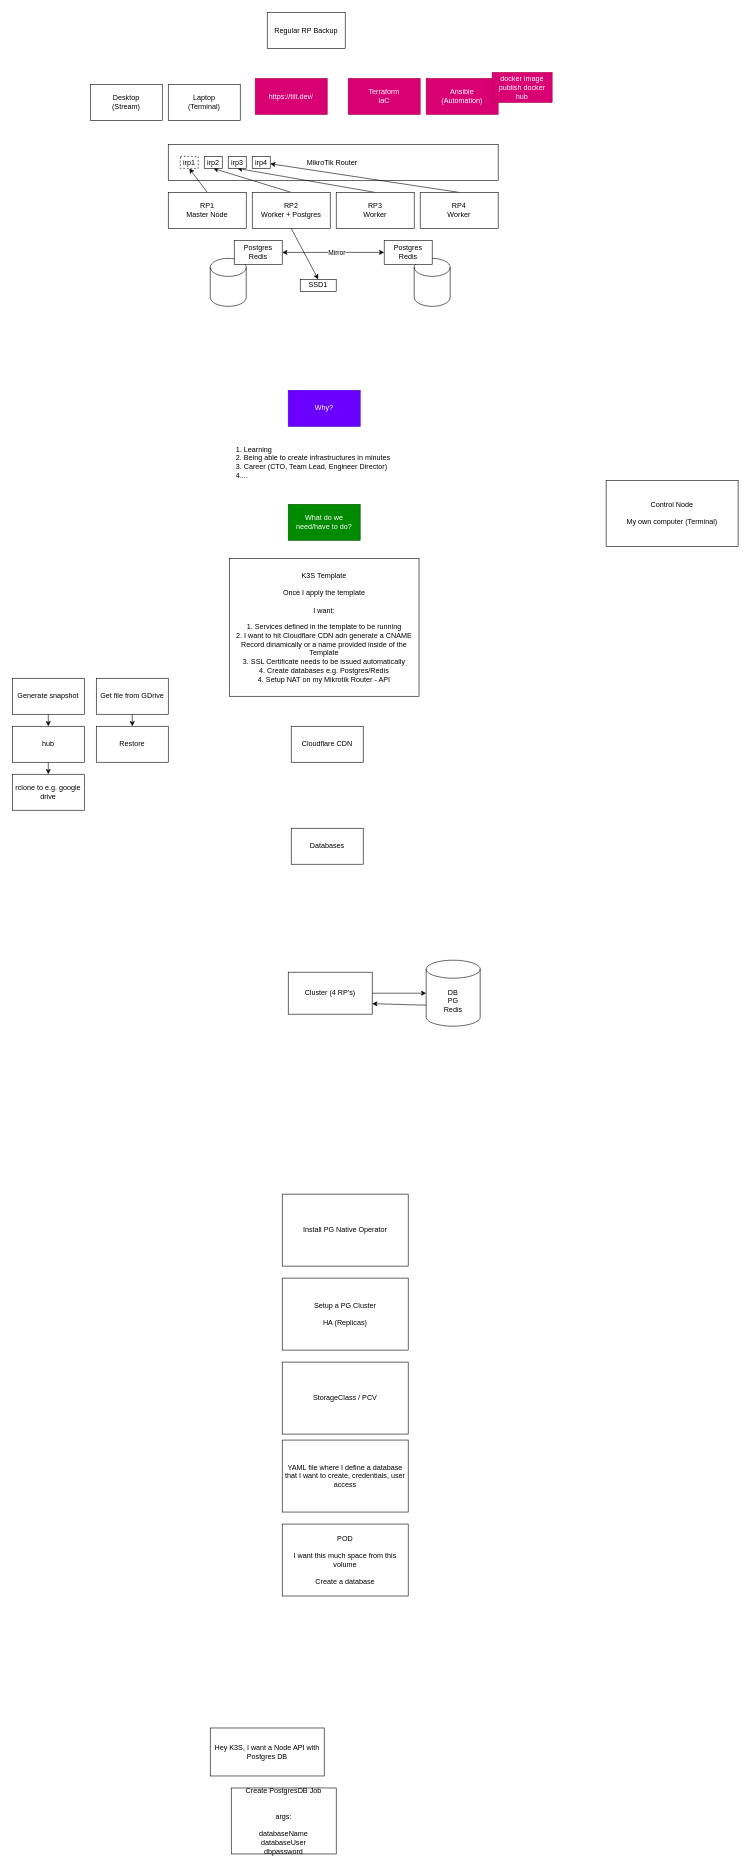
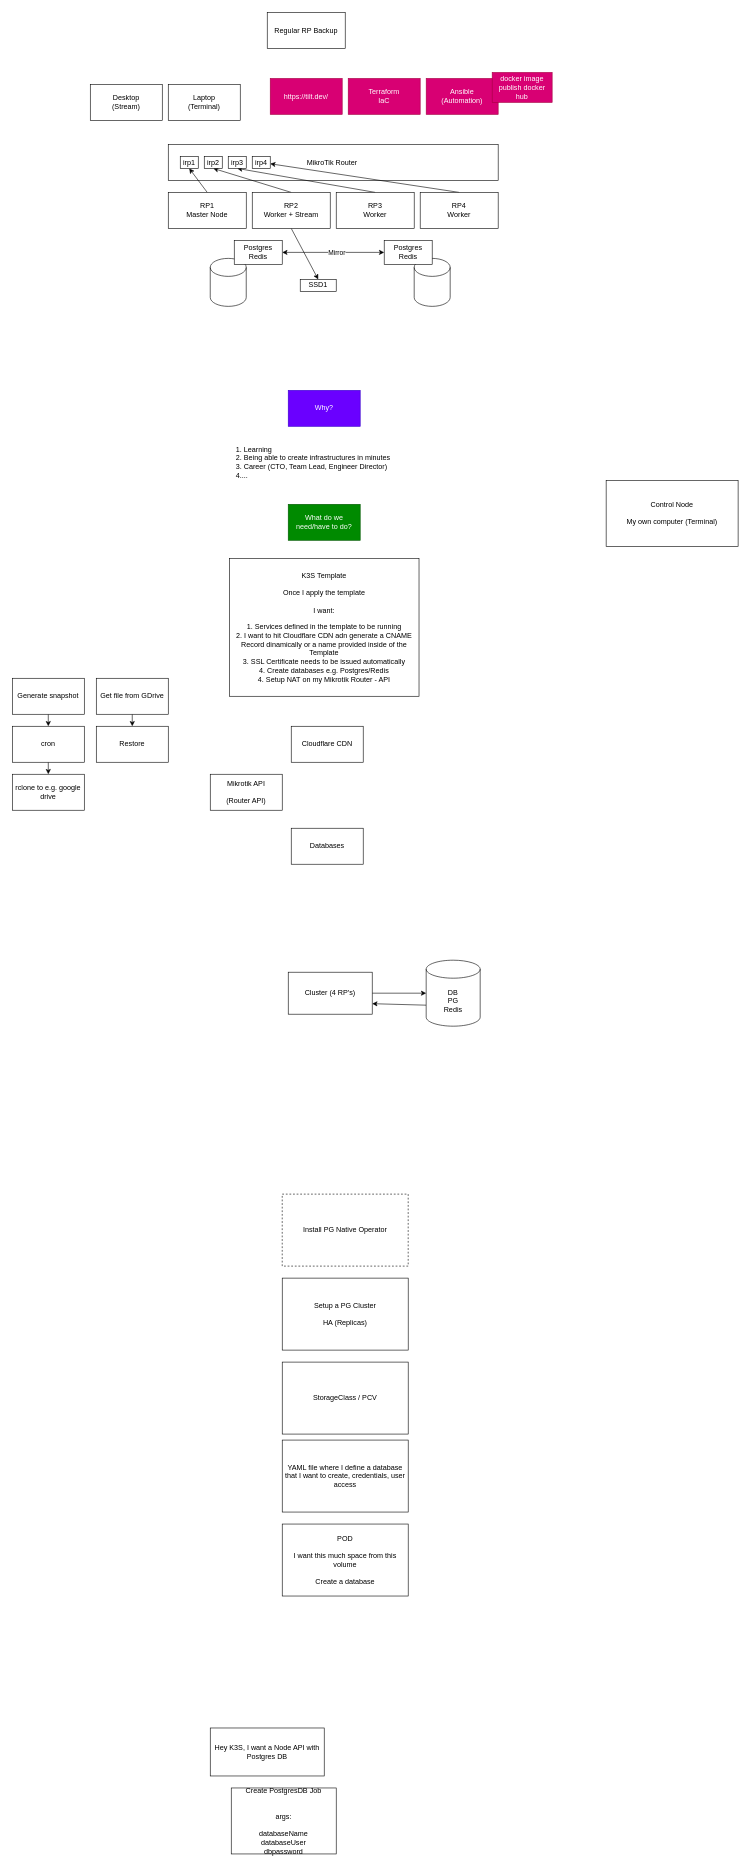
node "https://tilt.dev/": moved (291, 96) -> (306, 96)
node "irp1": style dashed -> solid
node "RP2 Worker + Postgres": label "RP2 Worker + Postgres" -> "RP2 Worker + Stream"
node "hub": label "hub" -> "cron"
node "Mikrotik API (Router API)": added
node "Install PG Native Operator": style solid -> dashed
